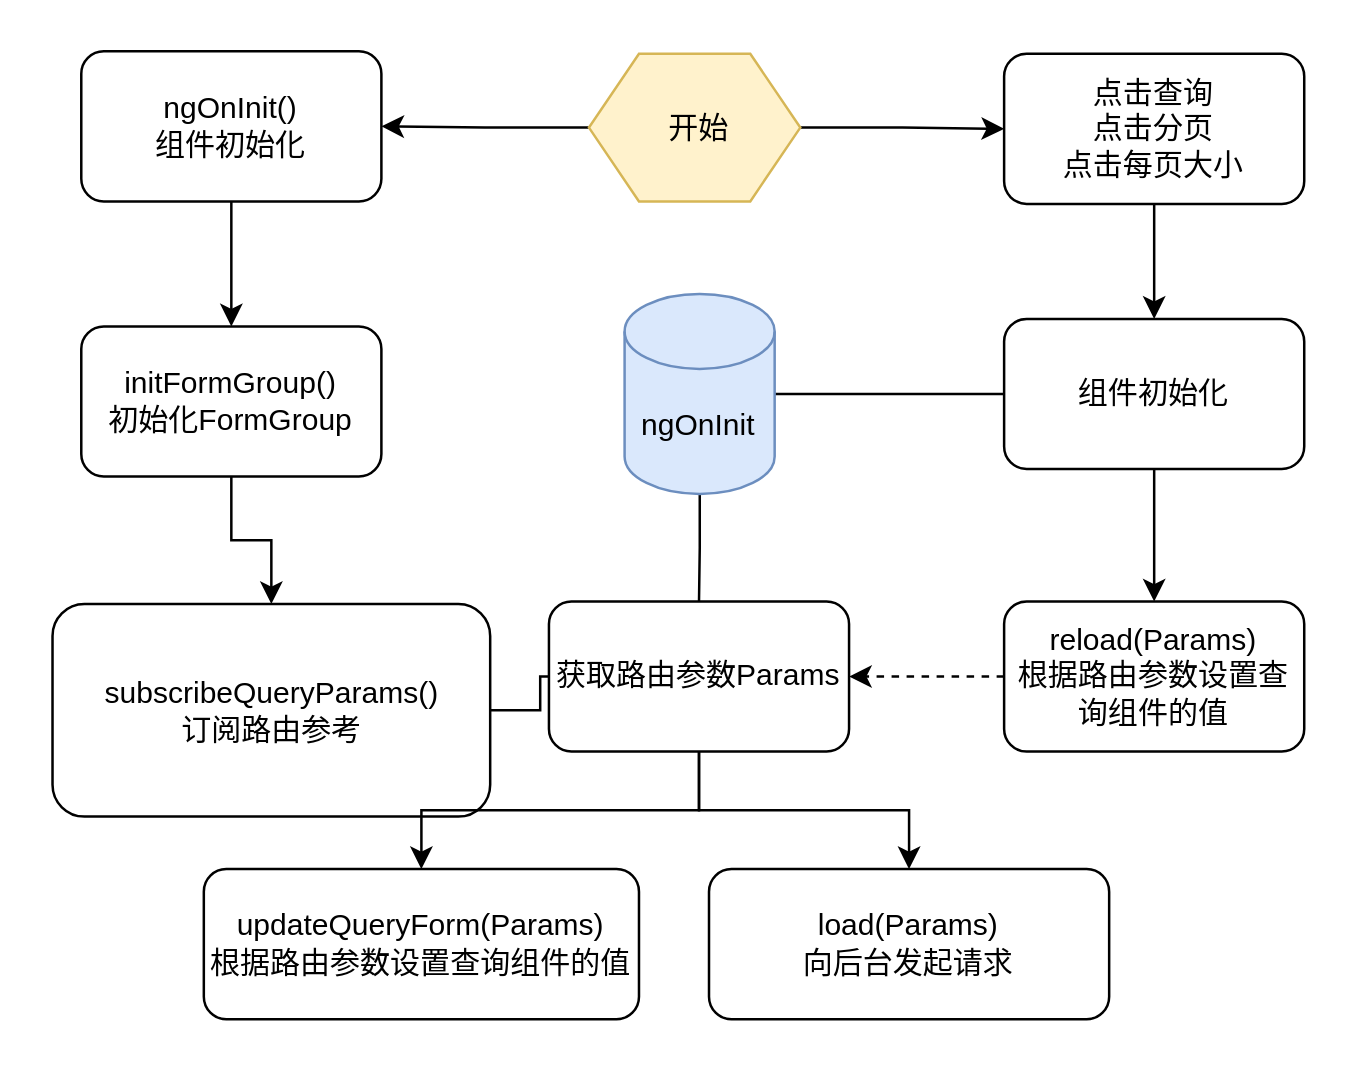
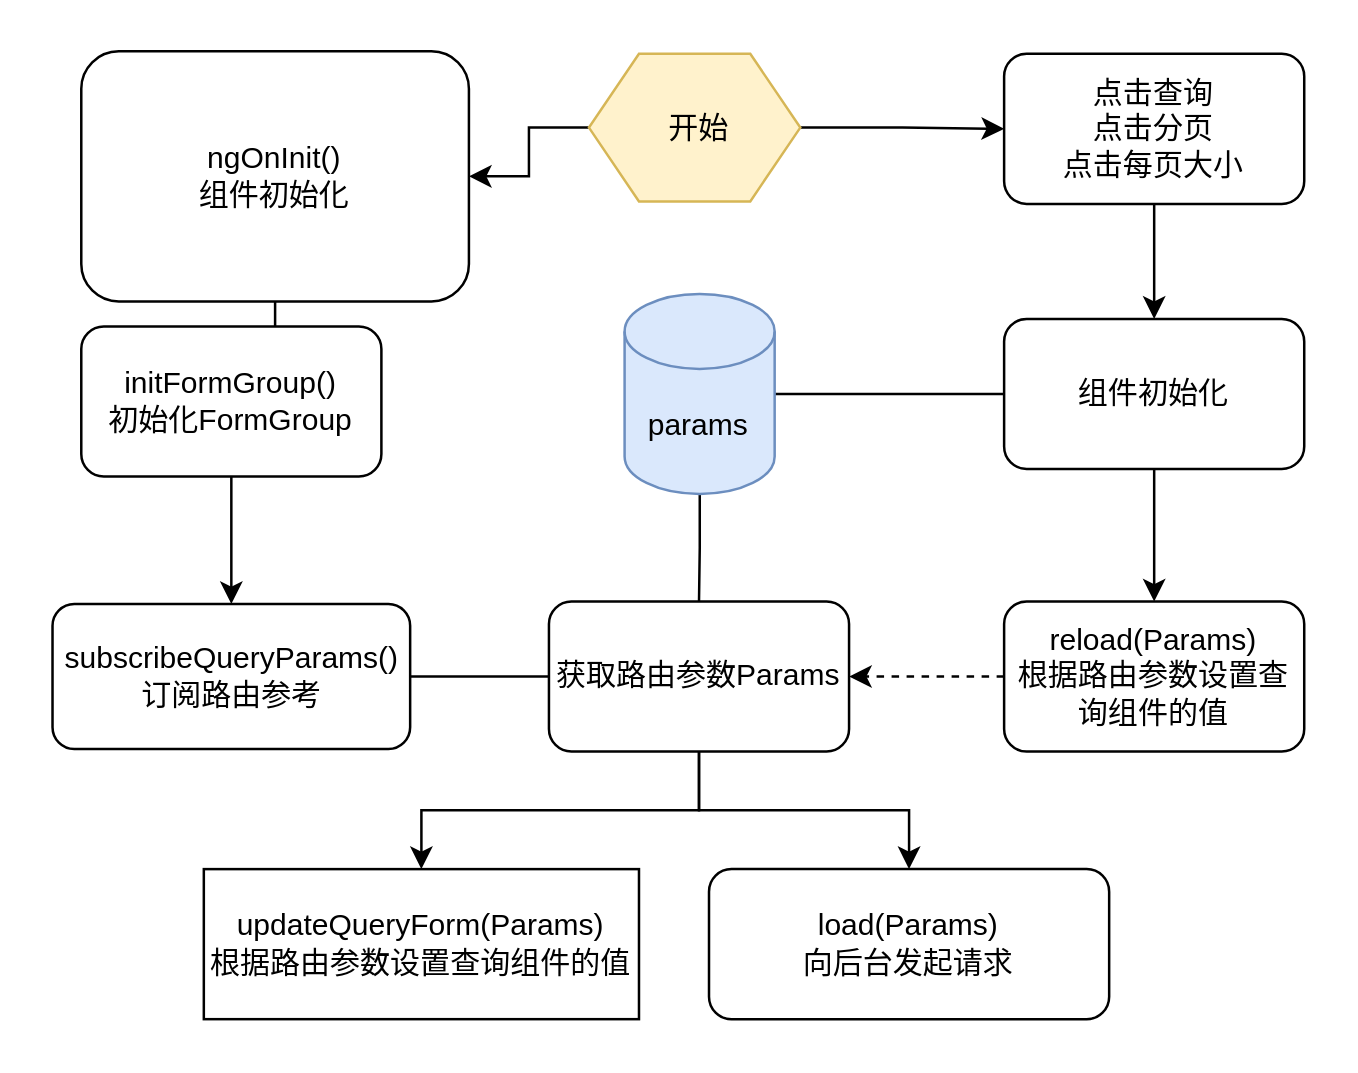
node "ngOnInit() 组件初始化": size 300x150 -> 388x250
node "ngOnInit": label "ngOnInit" -> "params"
node "subscribeQueryParams() 订阅路由参考": size 438x213 -> 358x145
node "updateQueryForm(Params) 根据路由参数设置查询组件的值": shape rounded rectangle -> rectangle
